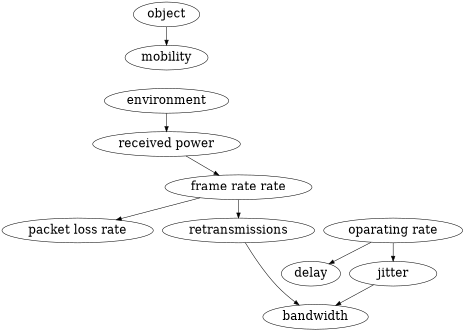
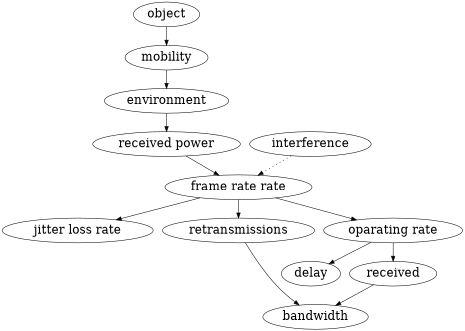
edge "mobility" -> "environment": added
node "interference": added
edge "frame rate rate" -> "oparating rate": added
node "packet loss rate": label "packet loss rate" -> "jitter loss rate"
node "jitter": label "jitter" -> "received"
